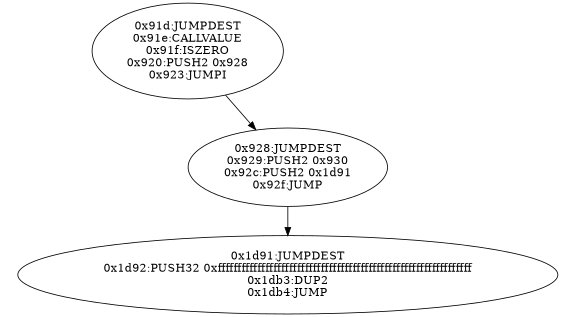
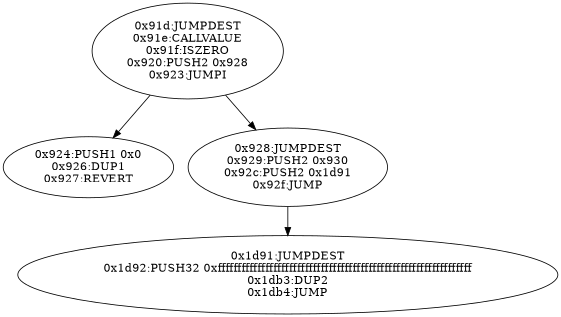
node "0x924:PUSH1 0x0 0x926:DUP1 0x927:REVERT": added
